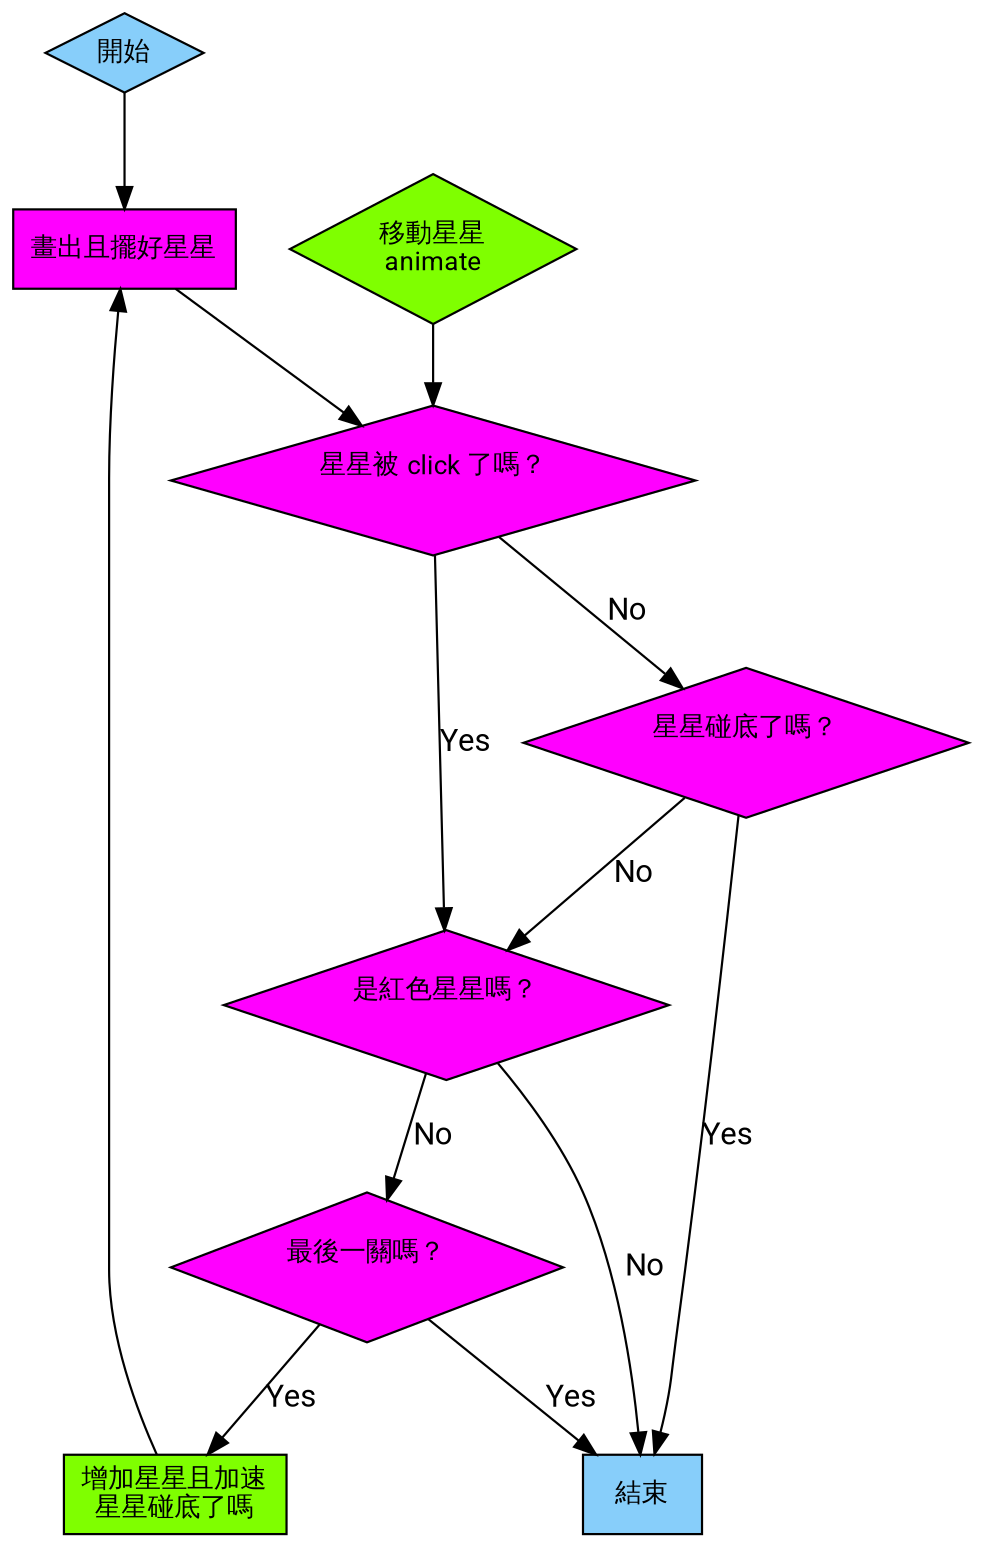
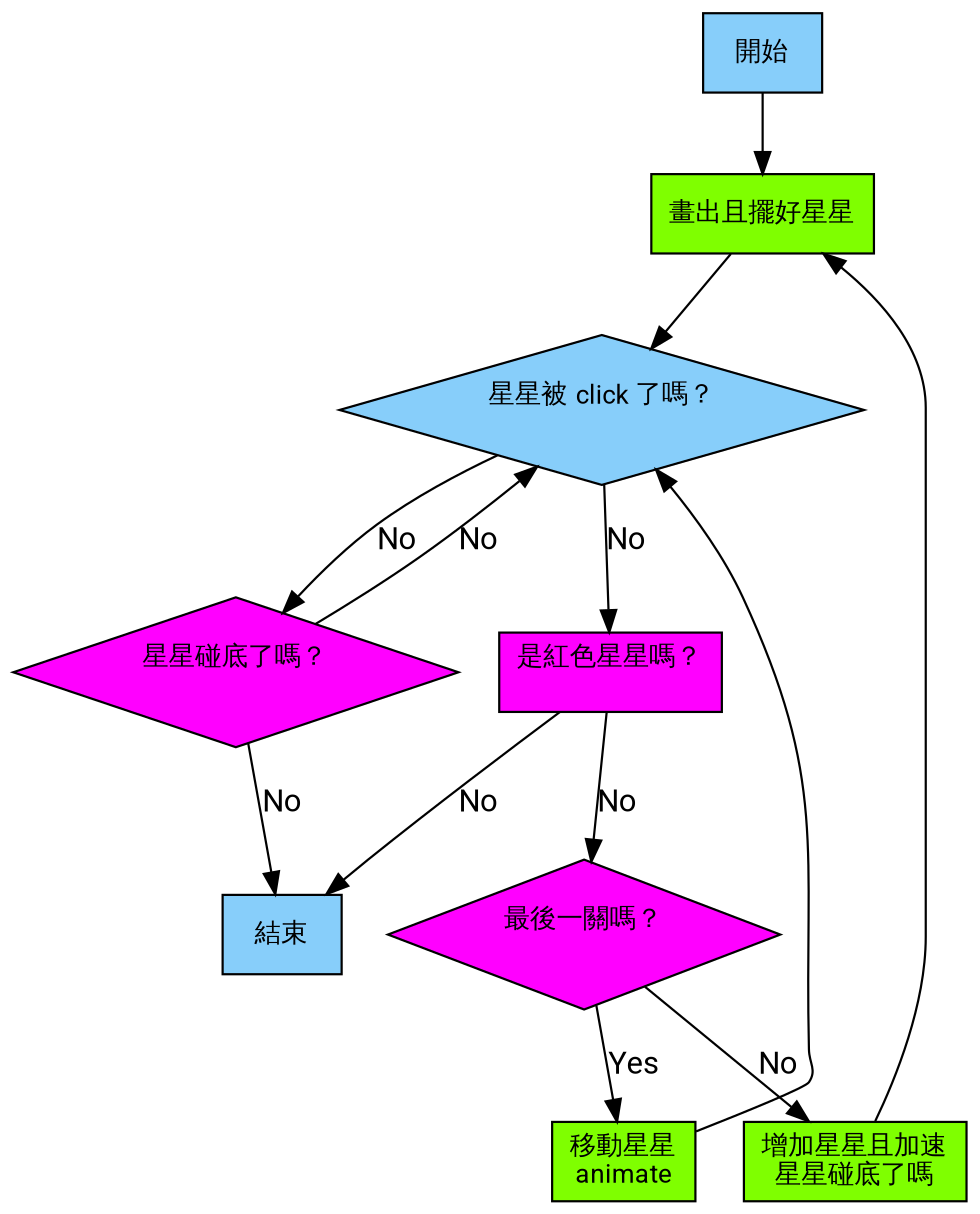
node "開始": shape diamond -> box
node "畫出且擺好星星": fillcolor #ff00ff -> #7fff00
node "移動星星 animate": shape diamond -> box
node "星星被 click 了嗎？": fillcolor #ff00ff -> #87cefa
edge "星星被 click 了嗎？" -> "是紅色星星嗎？": label "Yes" -> "No"
edge "星星碰底了嗎？" -> "是紅色星星嗎？": now "星星碰底了嗎？" -> "星星被 click 了嗎？"
node "是紅色星星嗎？": shape diamond -> box
edge "星星碰底了嗎？" -> "結束": label "Yes" -> "No"
edge "最後一關嗎？" -> "結束": now "最後一關嗎？" -> "移動星星 animate"
edge "最後一關嗎？" -> "增加星星且加速 星星碰底了嗎": label "Yes" -> "No"
